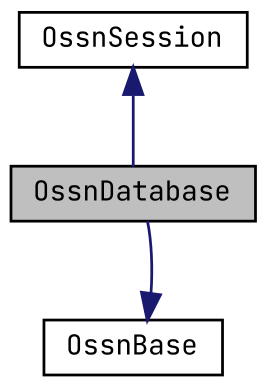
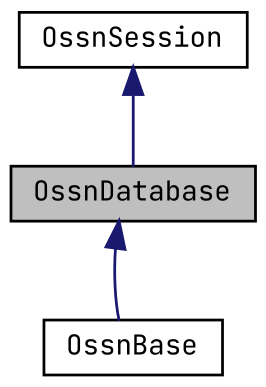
edge "OssnDatabase" -> "OssnBase": reversed
